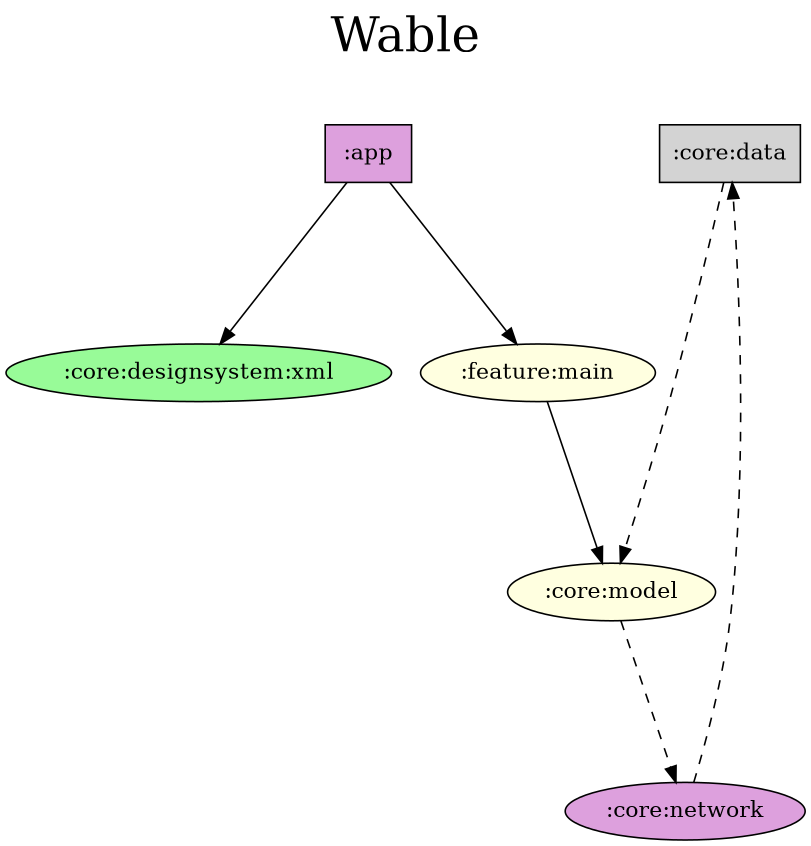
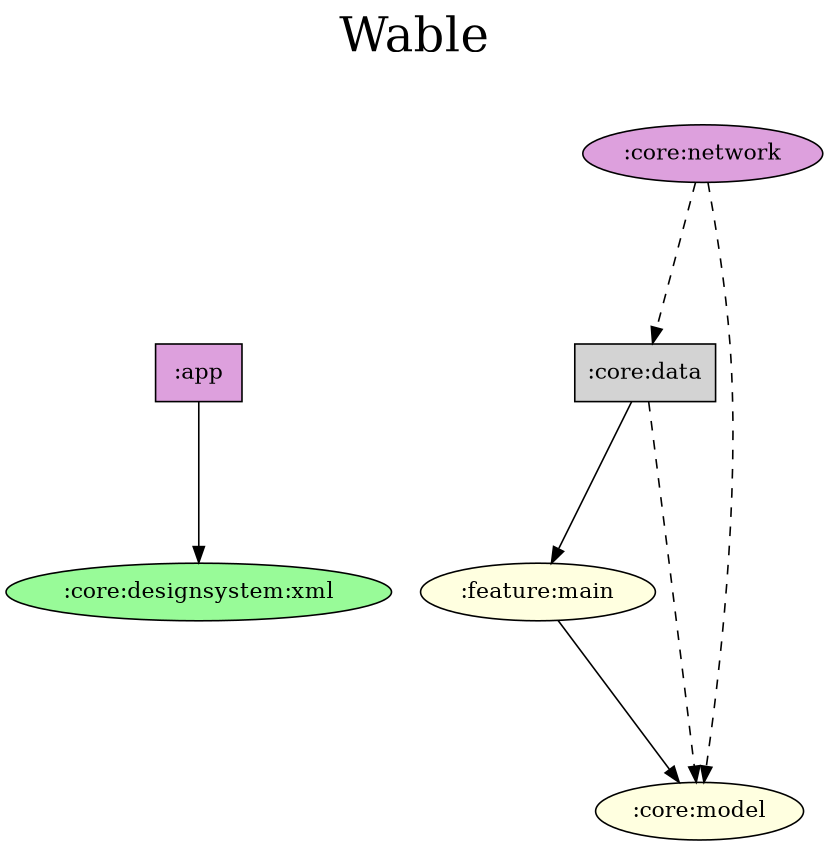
edge ":app" -> ":feature:main": now ":core:data" -> ":feature:main"
edge ":core:model" -> ":core:network": reversed
